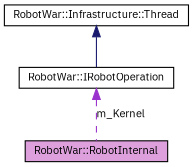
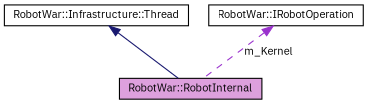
edge "RobotWar::IRobotOperation" -> "RobotWar::Infrastructure::Thread": now "RobotWar::RobotInternal" -> "RobotWar::Infrastructure::Thread"
